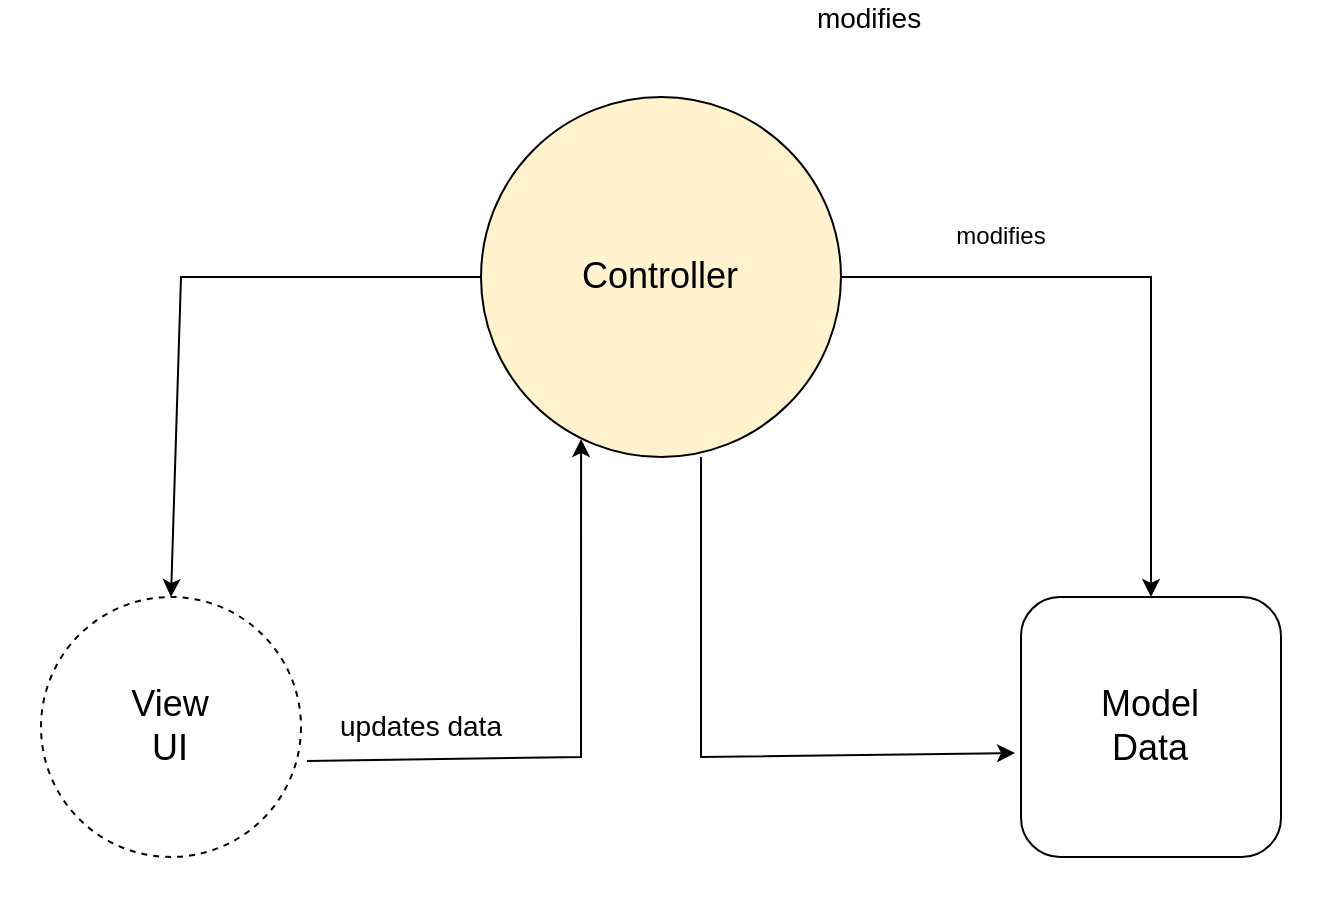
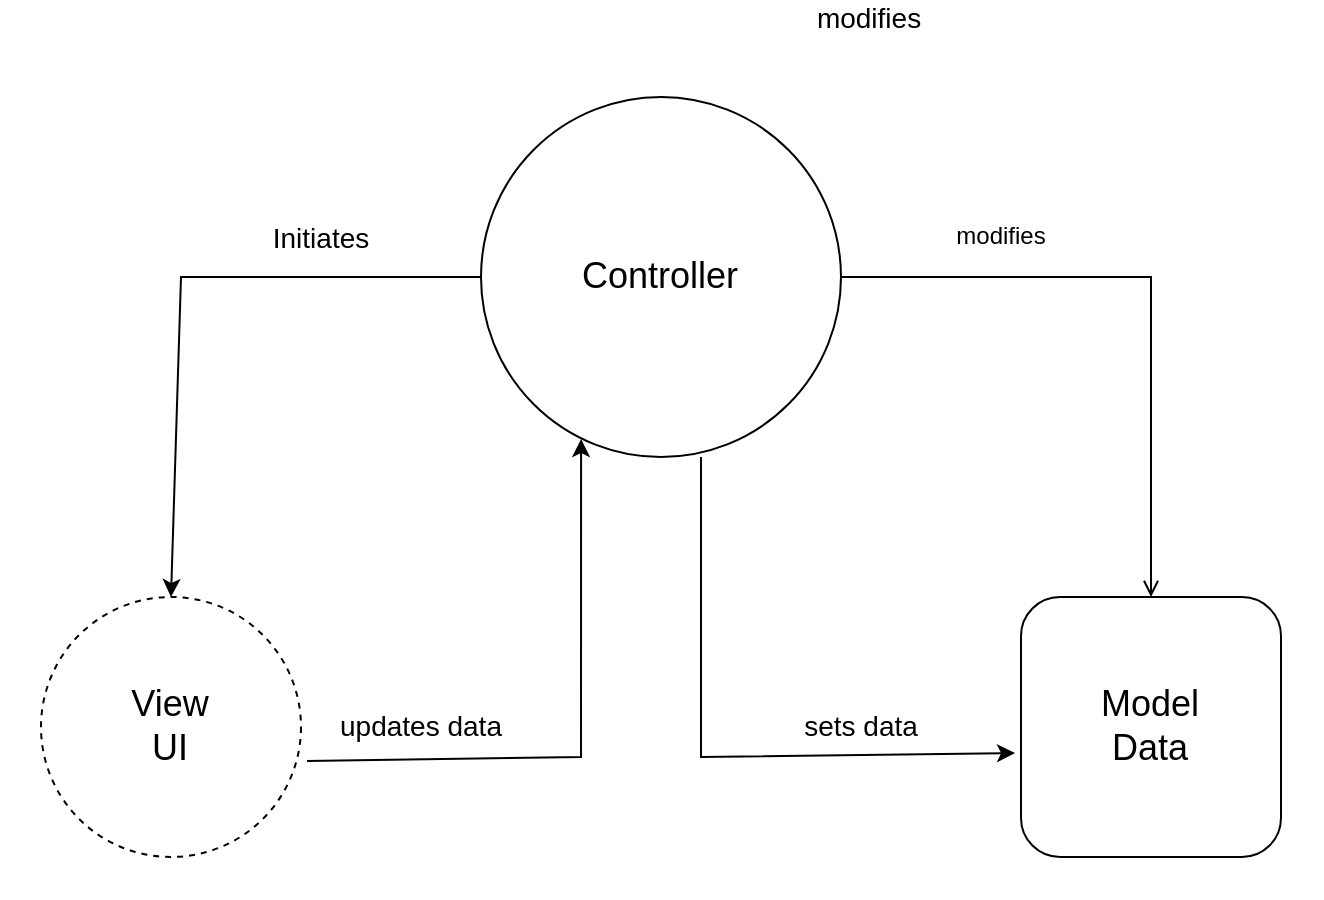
node "Initiates": added
node "Controller": fillcolor #fff2cc -> #ffffff
edge "Controller" -> "Model Data": arrowhead classic -> open
node "sets data": added
